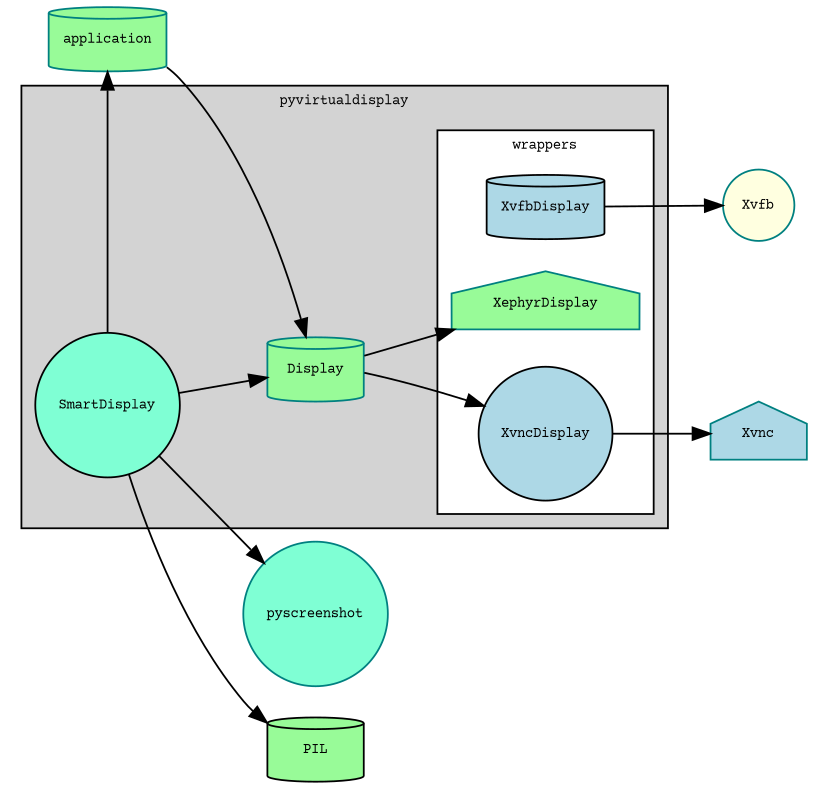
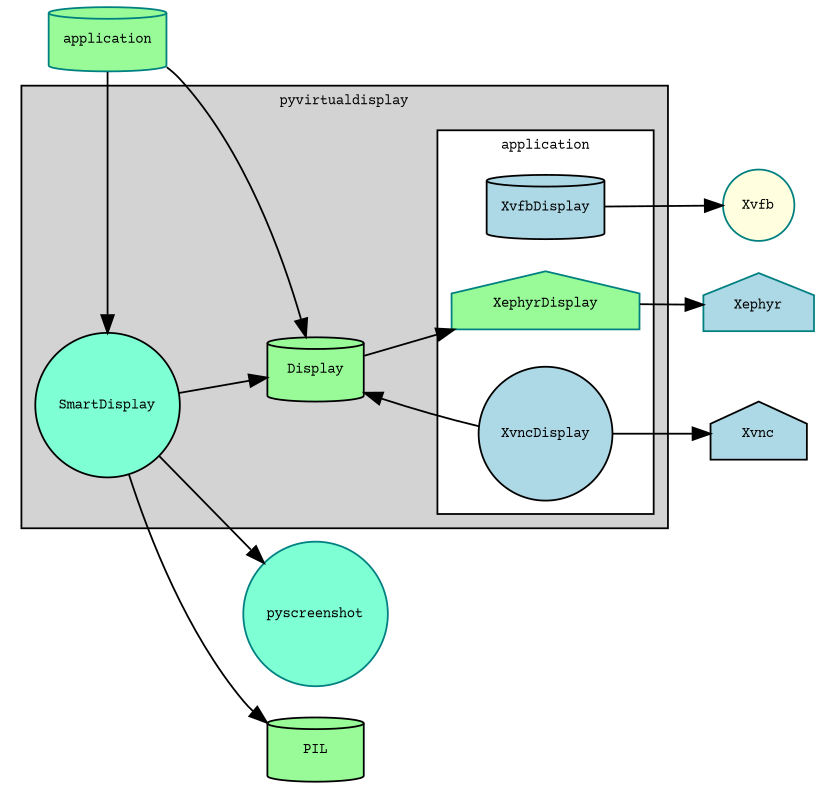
cluster "wrappers": label "wrappers" -> "application"
edge "SmartDisplay" -> "application": reversed
node "Xephyr": added
node "Display": color teal -> black
edge "Display" -> "XvncDisplay": reversed
node "Xvnc": color teal -> black
